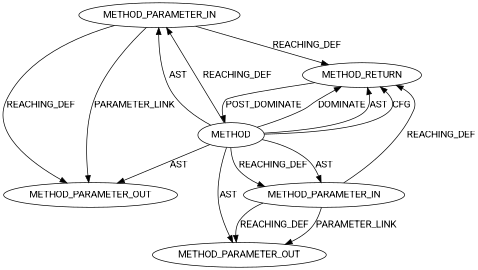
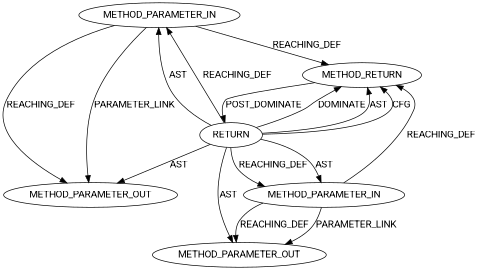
node "METHOD": label "METHOD" -> "RETURN"
